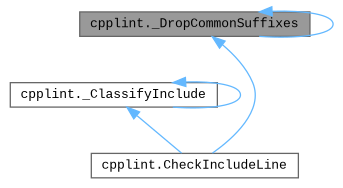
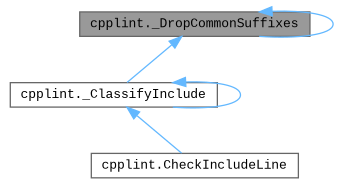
edge "cpplint.CheckIncludeLine" -> "cpplint._DropCommonSuffixes": now "cpplint._ClassifyInclude" -> "cpplint._DropCommonSuffixes"
